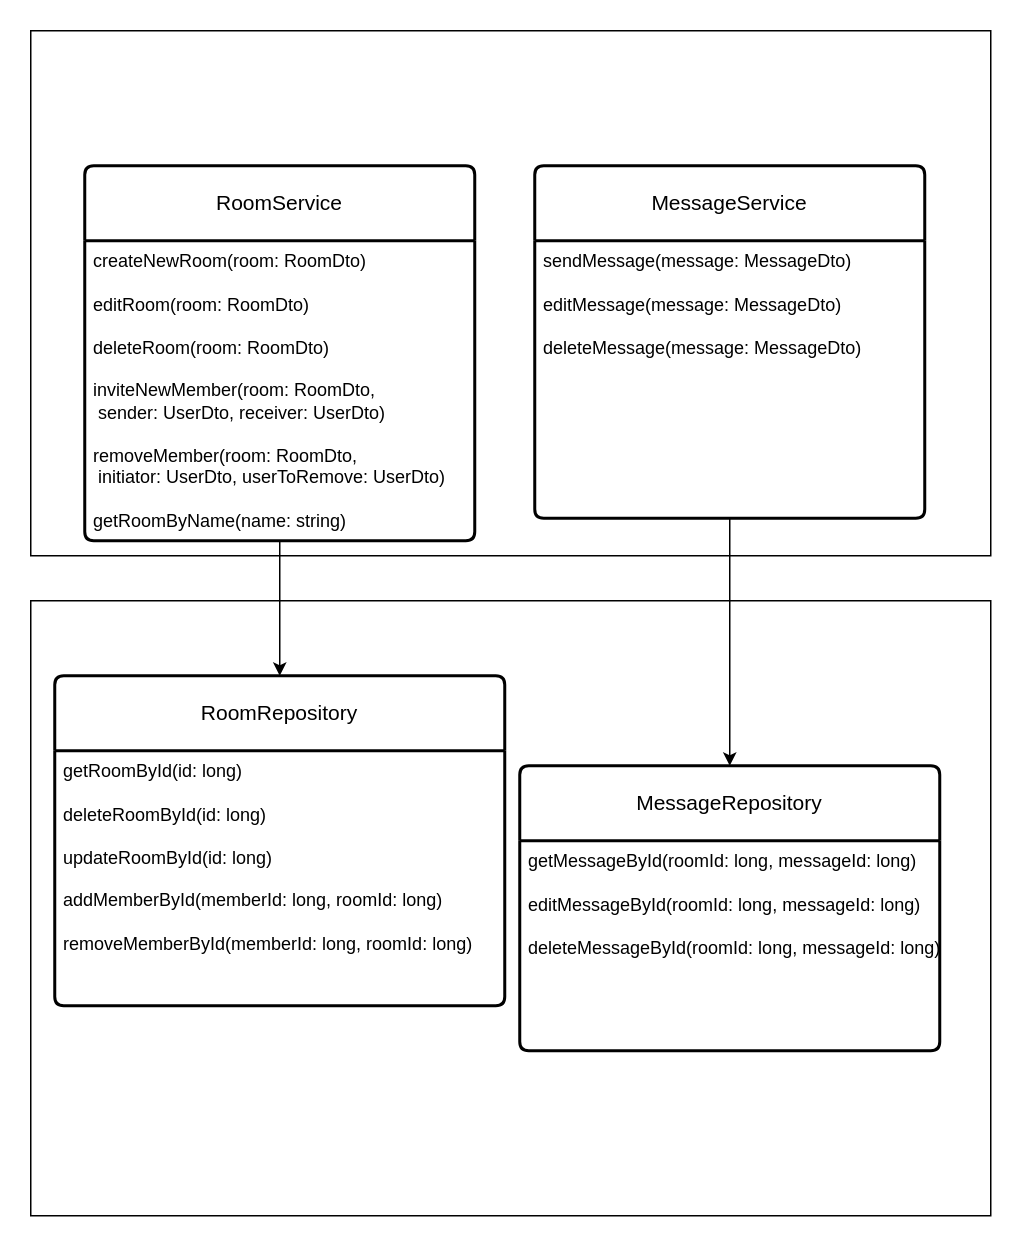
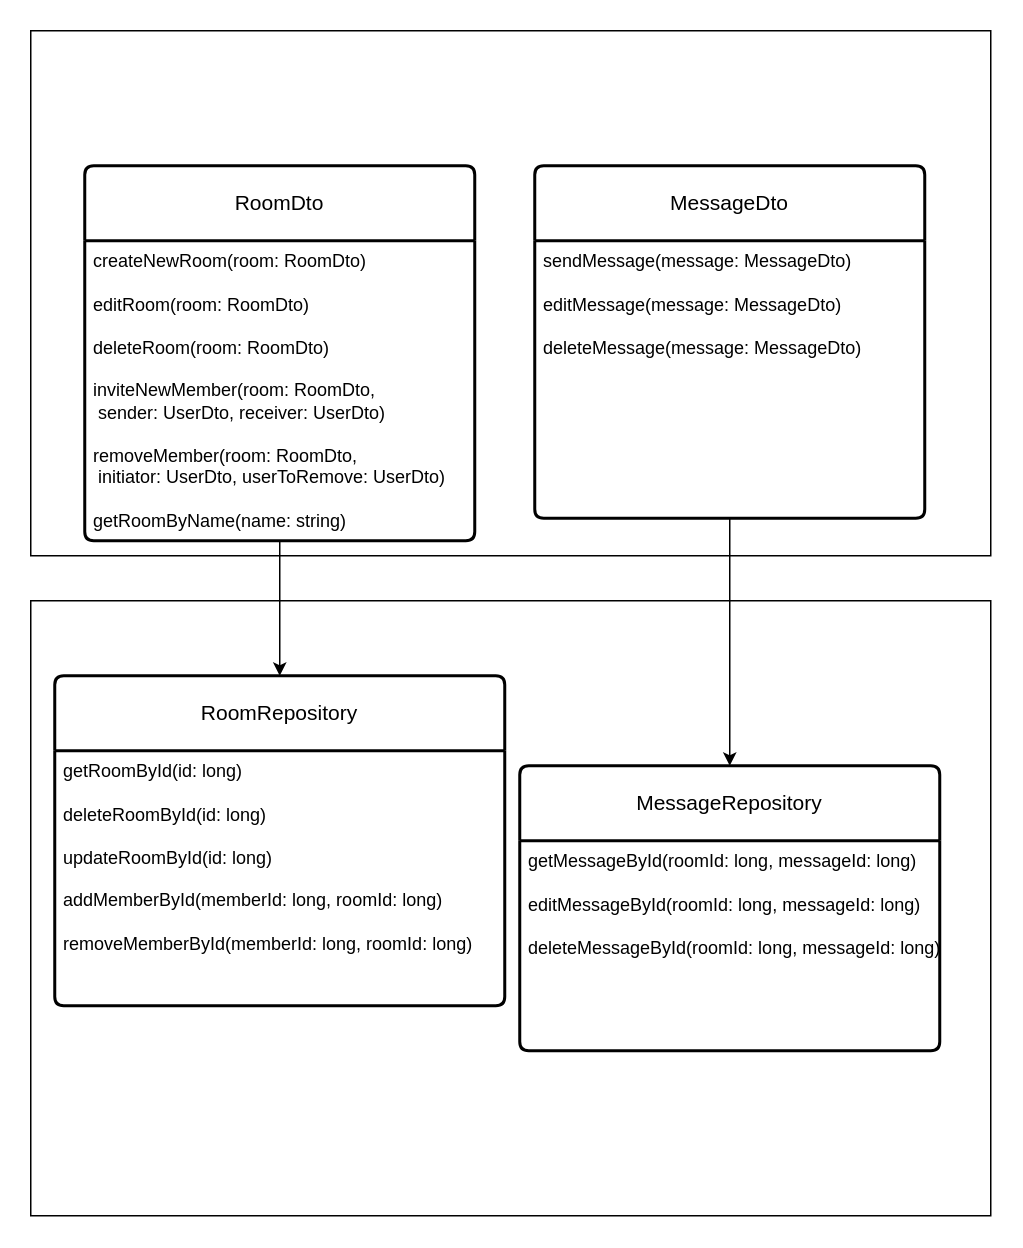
node "RoomService": label "RoomService" -> "RoomDto"
node "MessageService": label "MessageService" -> "MessageDto"
